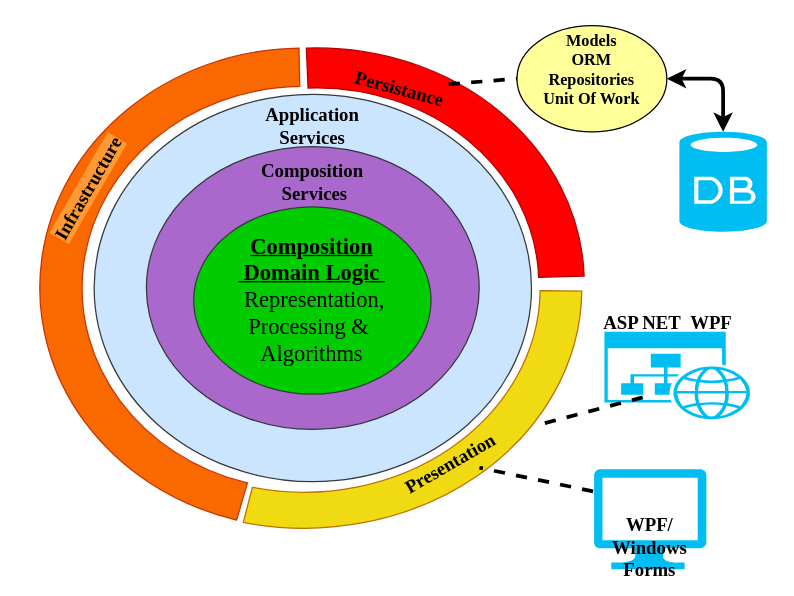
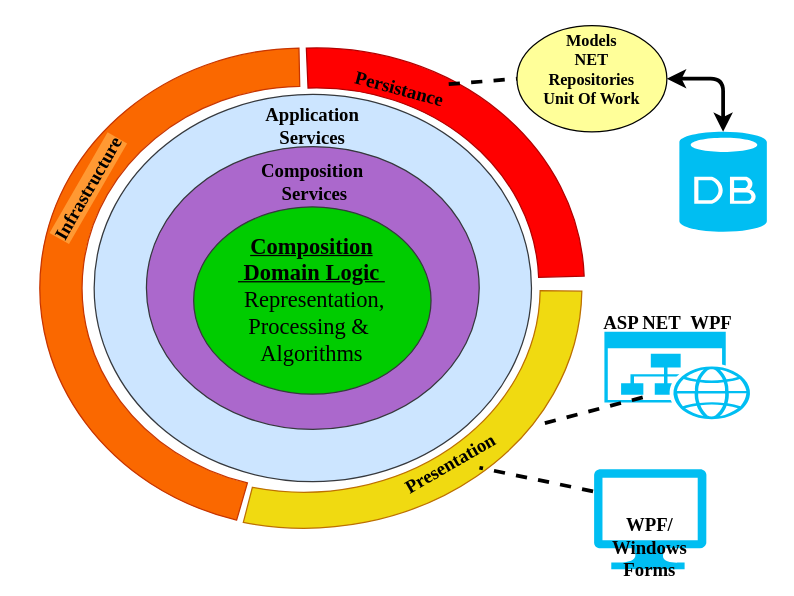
node "Models ORM Repositories Unit Of Work": label "Models ORM Repositories Unit Of Work" -> "Models NET Repositories Unit Of Work"
